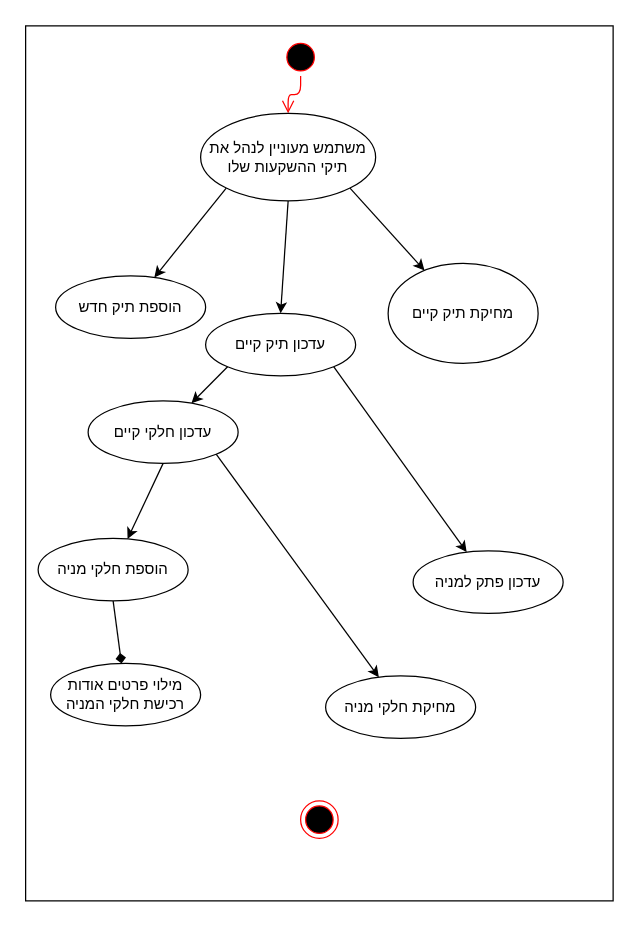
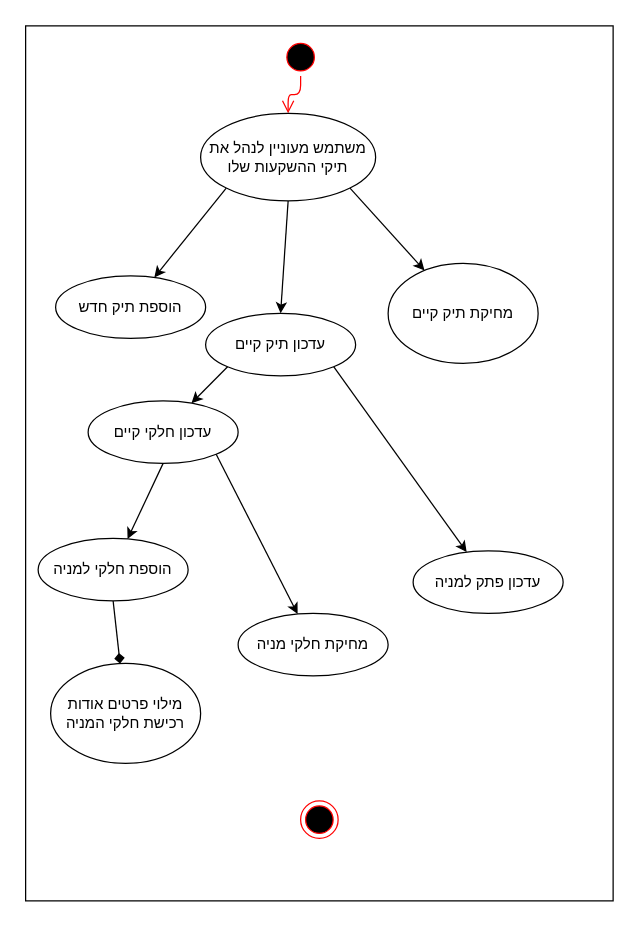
node "הוספת חלקי מניה": label "הוספת חלקי מניה" -> "הוספת חלקי למניה"
node "מילוי פרטים אודות רכישת חלקי המניה": size 150x63 -> 150x100
node "מחיקת חלקי מניה": moved (401, 707) -> (313, 644)
